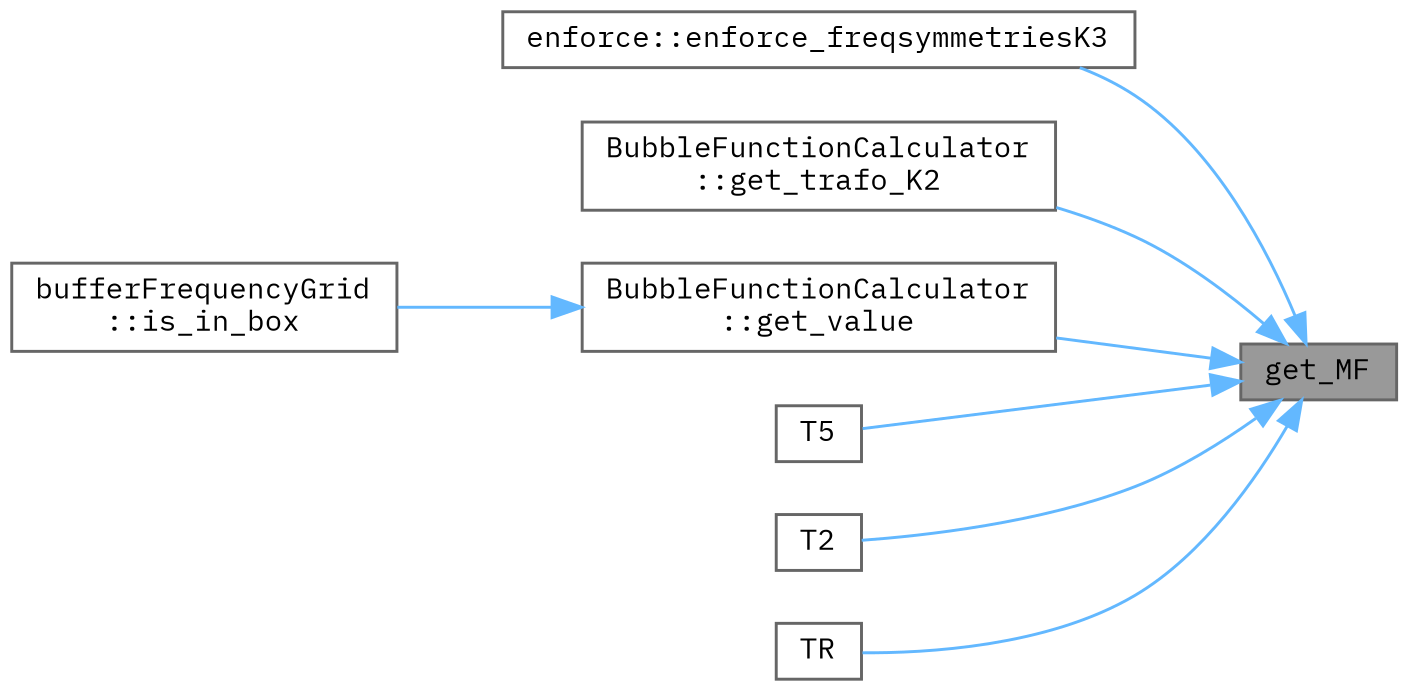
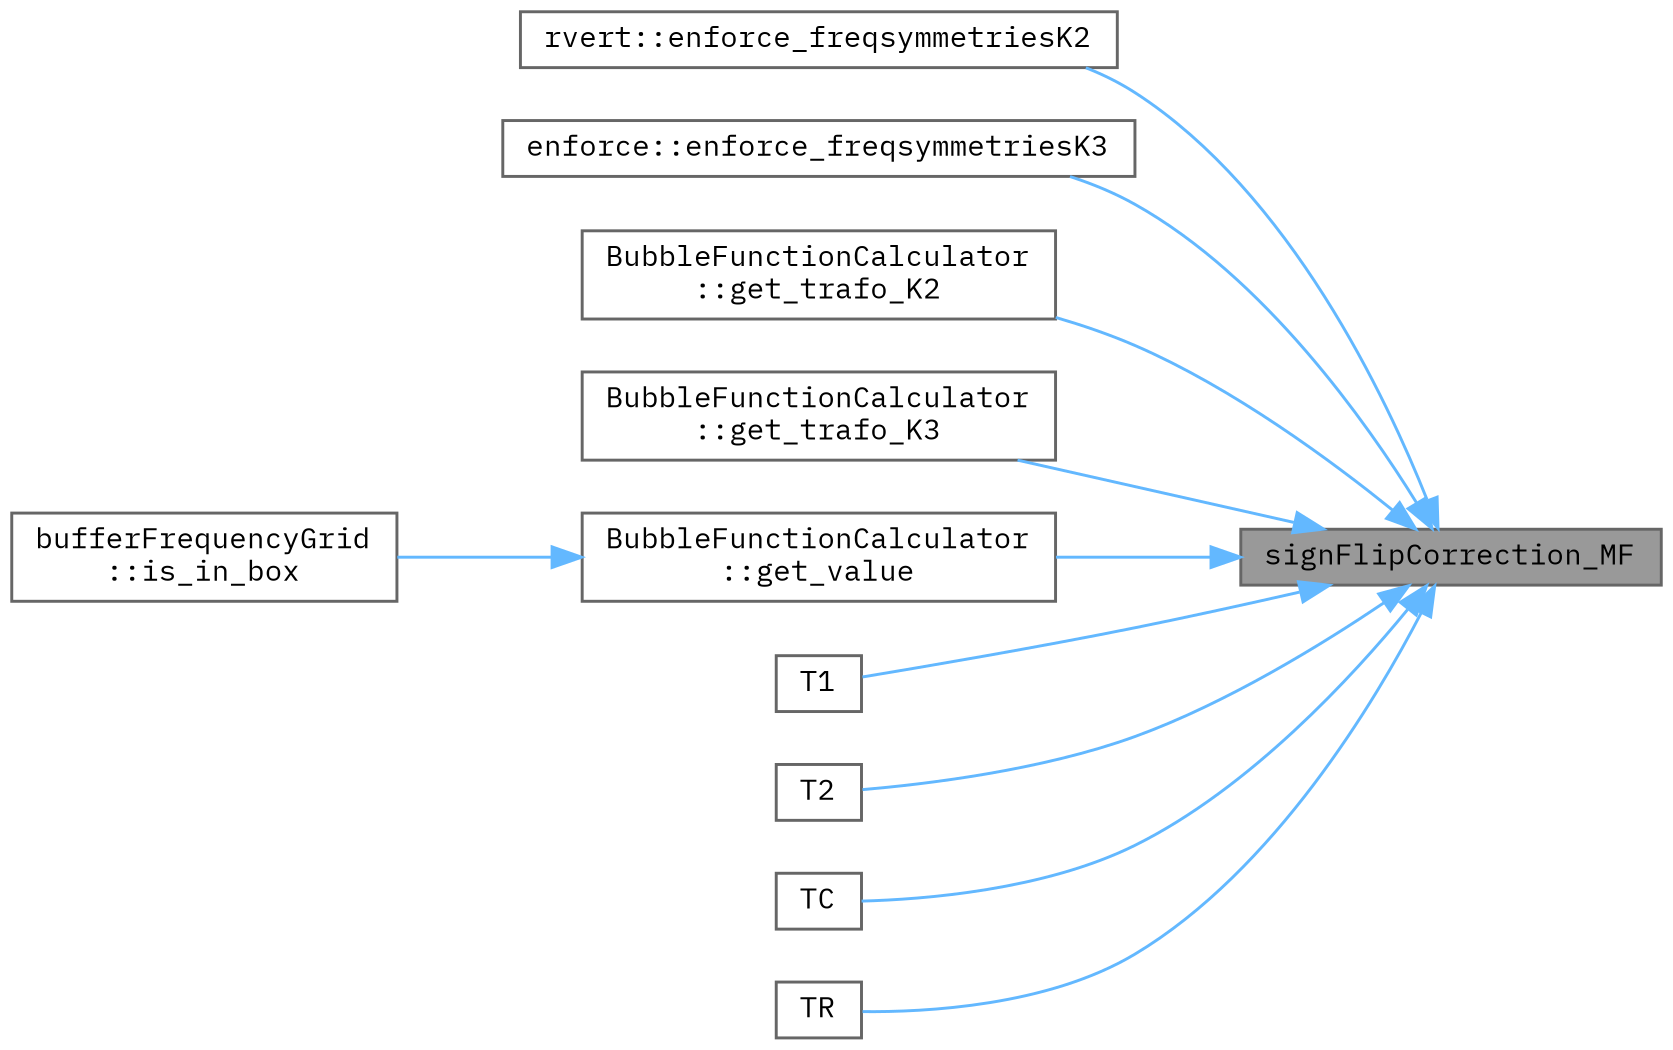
node "rvert::enforce_freqsymmetriesK2": added
node "get_MF": label "get_MF" -> "signFlipCorrection_MF"
node "BubbleFunctionCalculator ::get_trafo_K3": added
node "T5": label "T5" -> "T1"
node "TC": added
